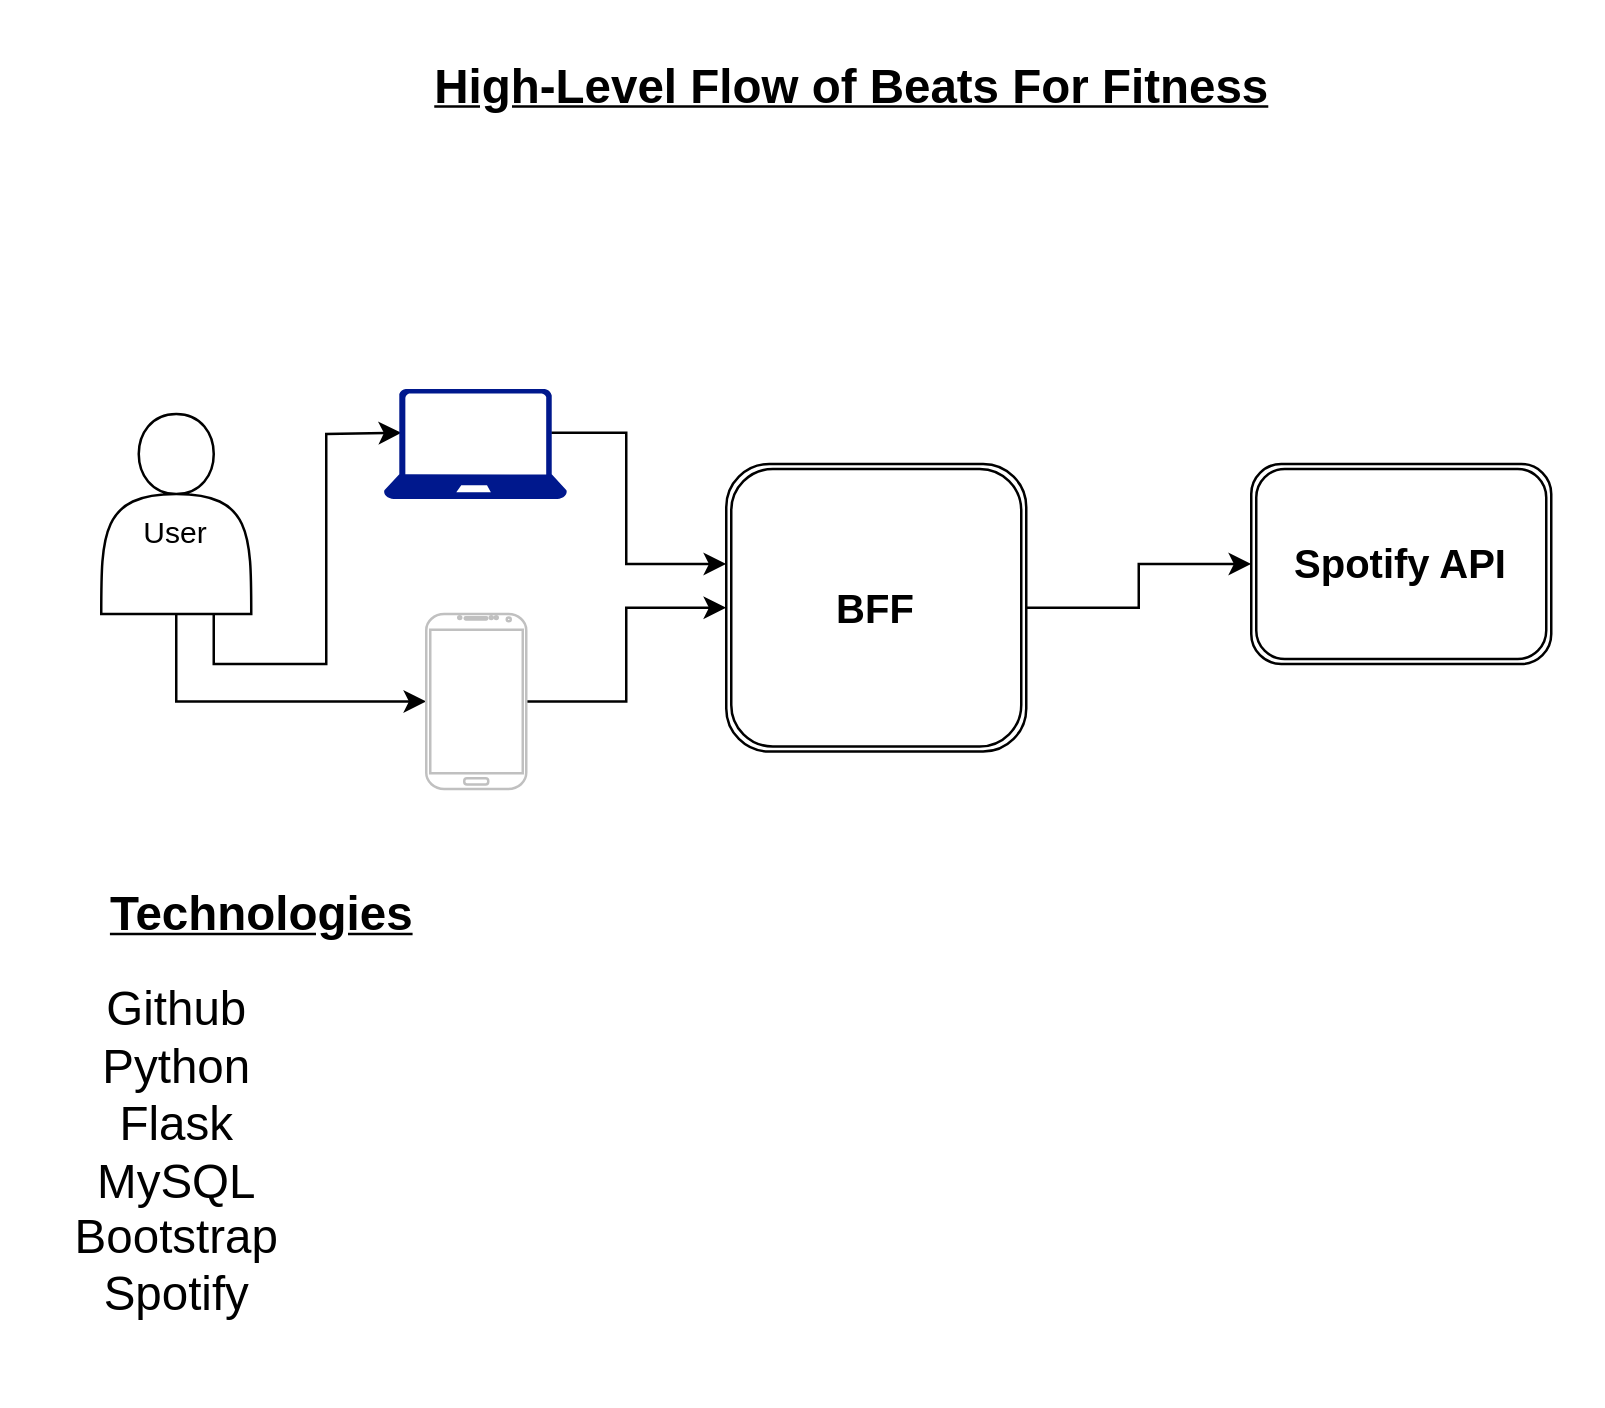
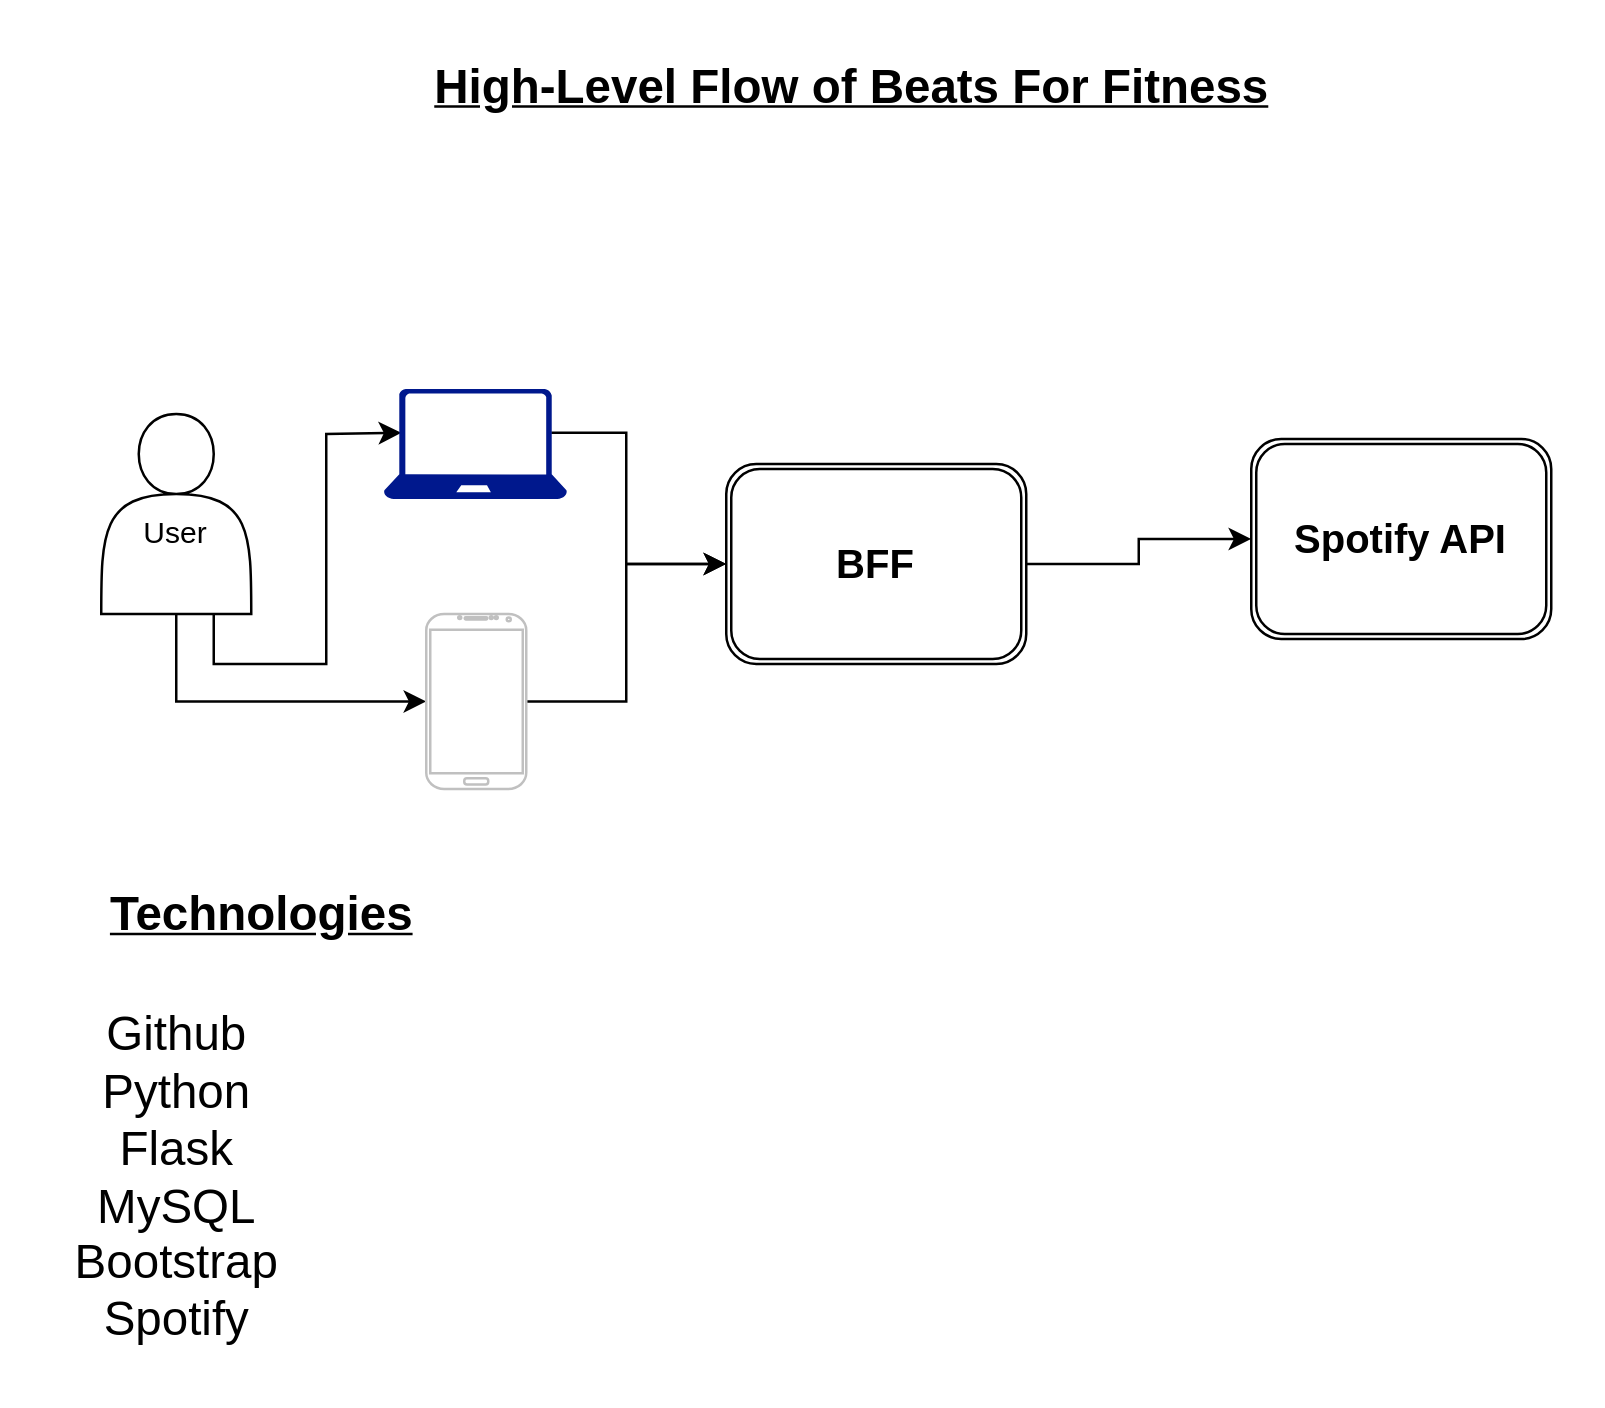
node "Spotify API": moved (1401, 564) -> (1401, 539)
node "BFF": size 300x288 -> 300x200
node "Github Python Flask MySQL Bootstrap Spotify": moved (176, 1154) -> (176, 1179)
